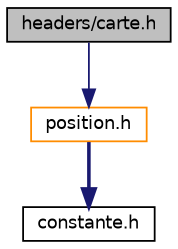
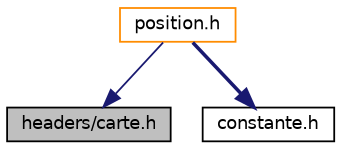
edge "headers/carte.h" -> "position.h": reversed
